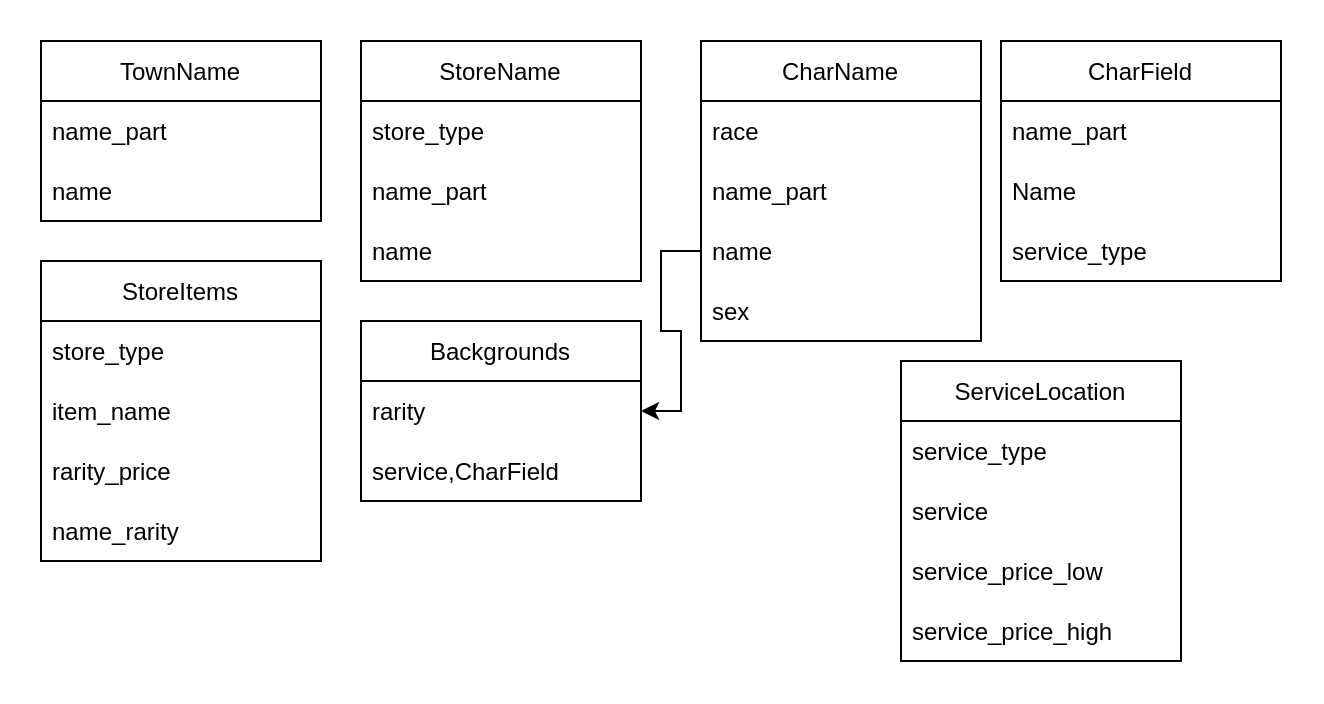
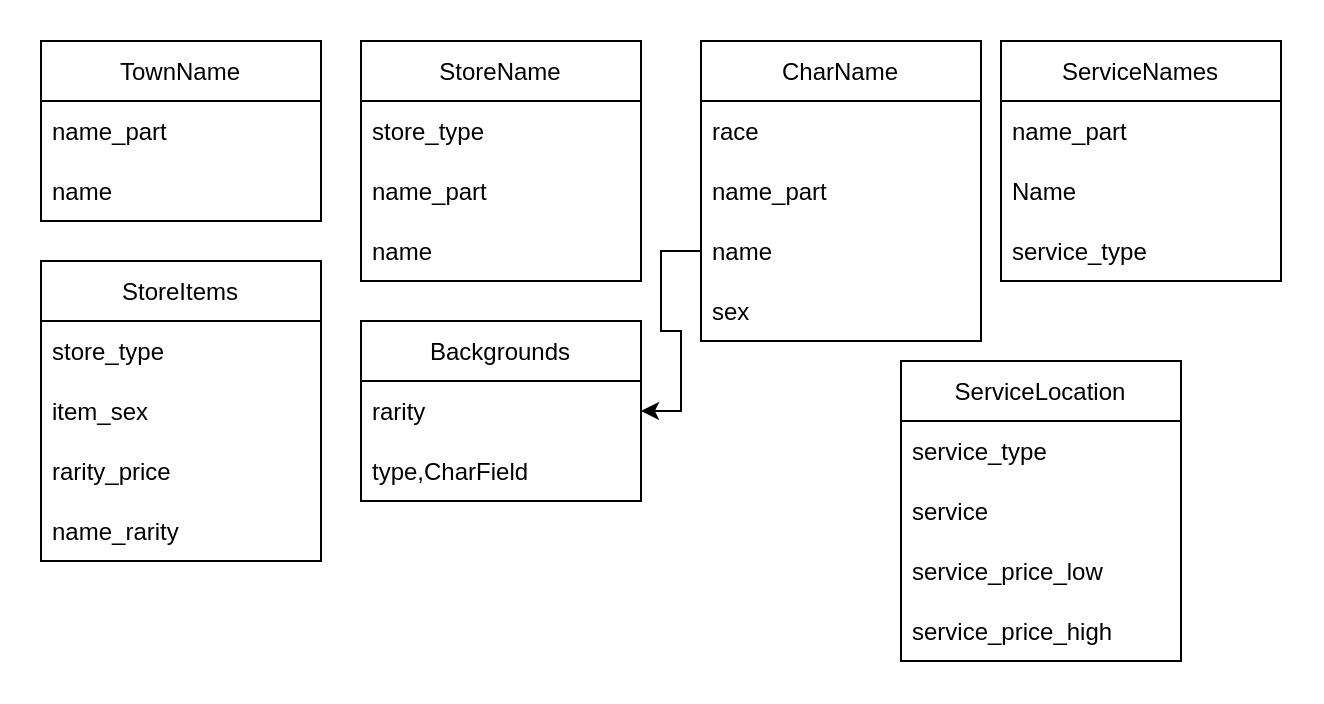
node "CharField": label "CharField" -> "ServiceNames"
node "item_name": label "item_name" -> "item_sex"
node "service,CharField": label "service,CharField" -> "type,CharField"
